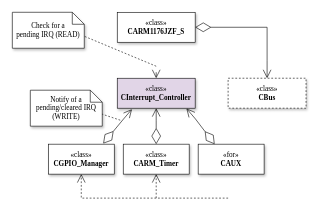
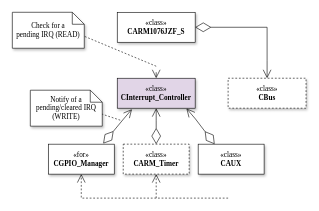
node "«class» CARM1176JZF_S": label "«class» CARM1176JZF_S" -> "«class» CARM1076JZF_S"
node "«class» CGPIO_Manager": label "«class» CGPIO_Manager" -> "«for» CGPIO_Manager"
node "«class» CARM_Timer": style solid -> dashed
node "«for» CAUX": label "«for» CAUX" -> "«class» CAUX"
